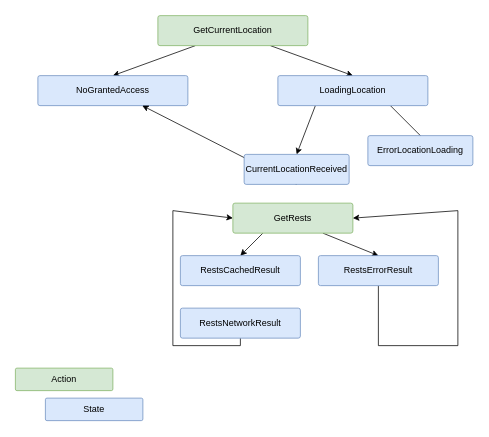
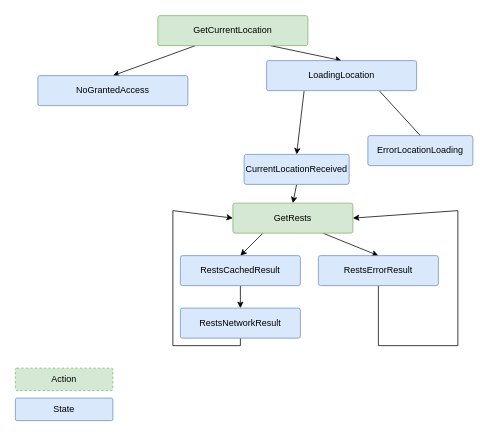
node "LoadingLocation": moved (353, 90) -> (342, 75)
edge "CurrentLocationReceived" -> "NoGrantedAccess": now "CurrentLocationReceived" -> "GetRests"
edge "RestsCachedResult" -> "RestsNetworkResult": added
node "Action": style solid -> dashed
node "State": moved (94, 409) -> (64, 409)
